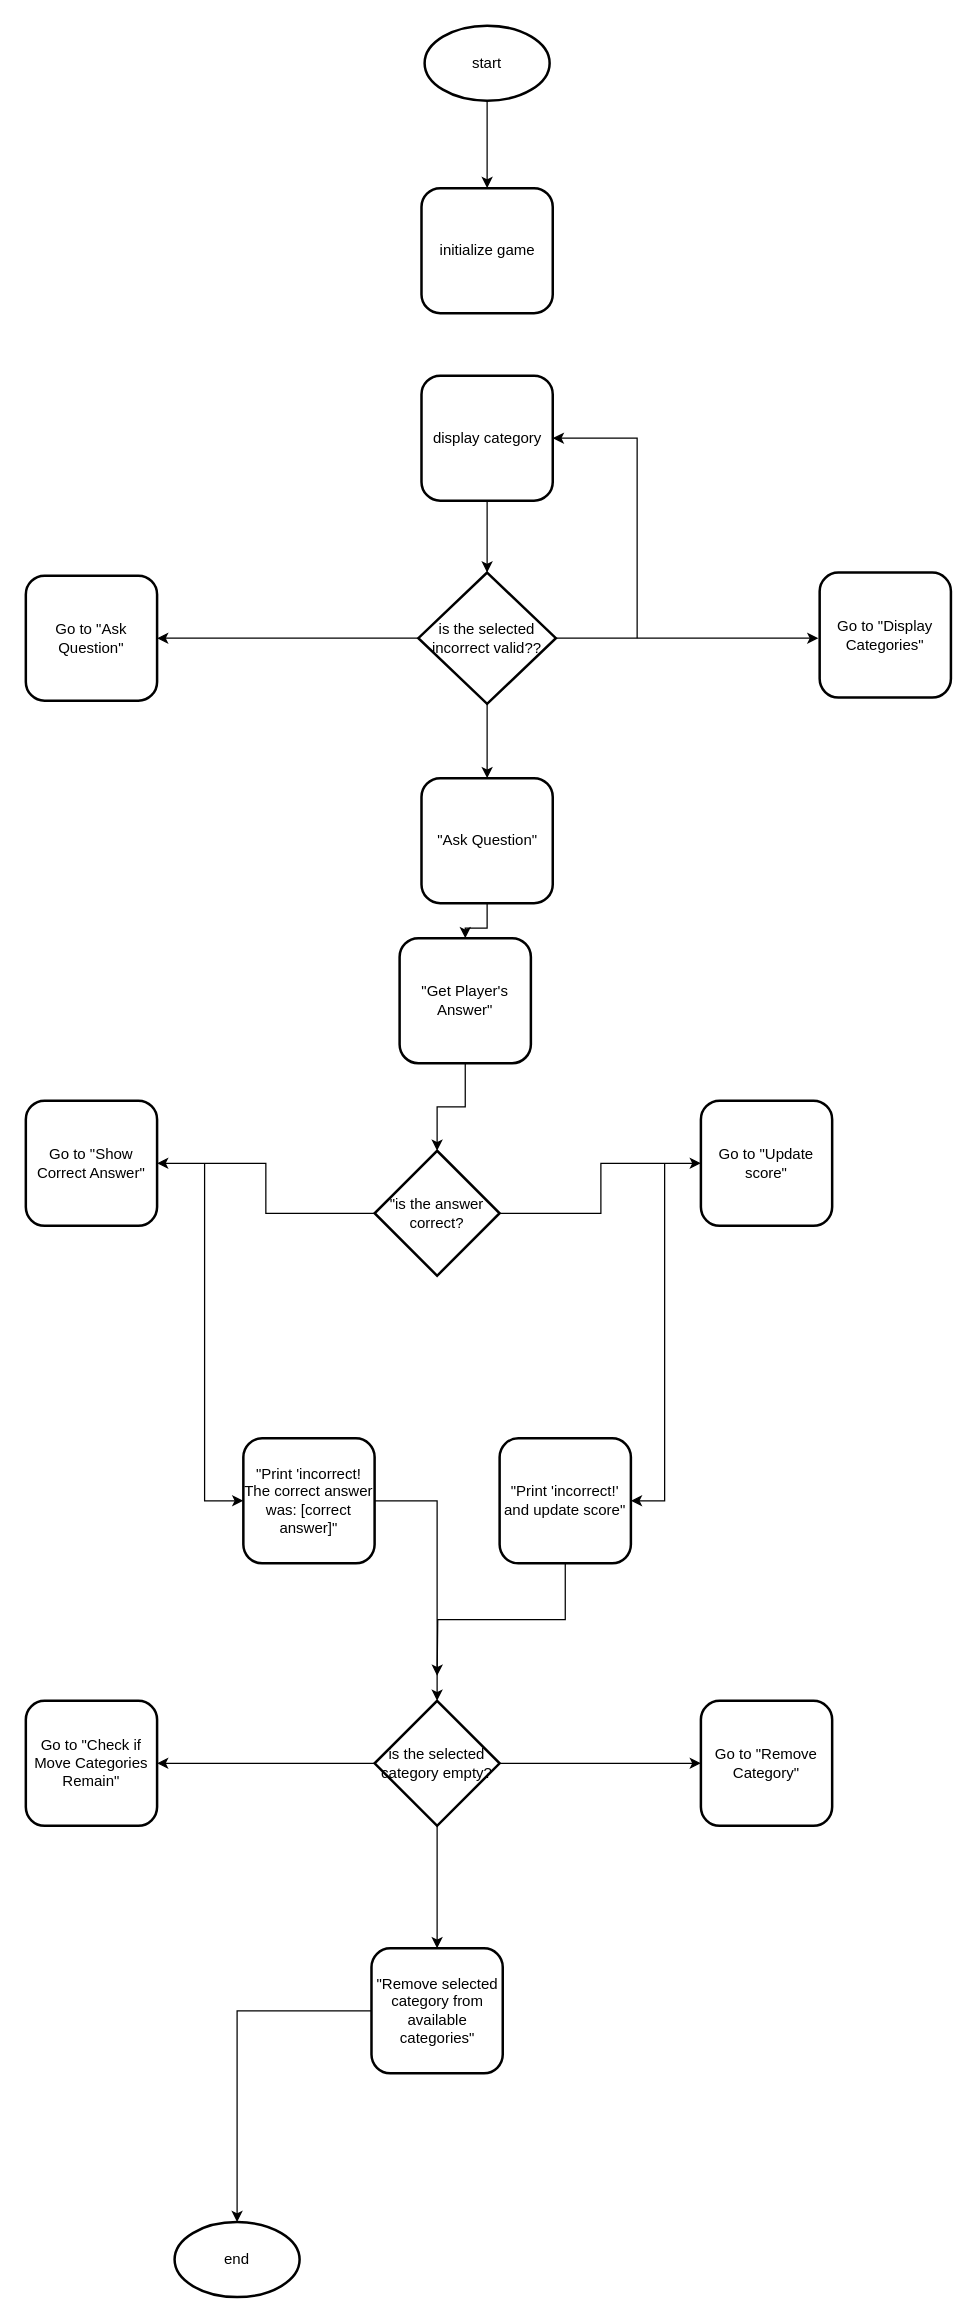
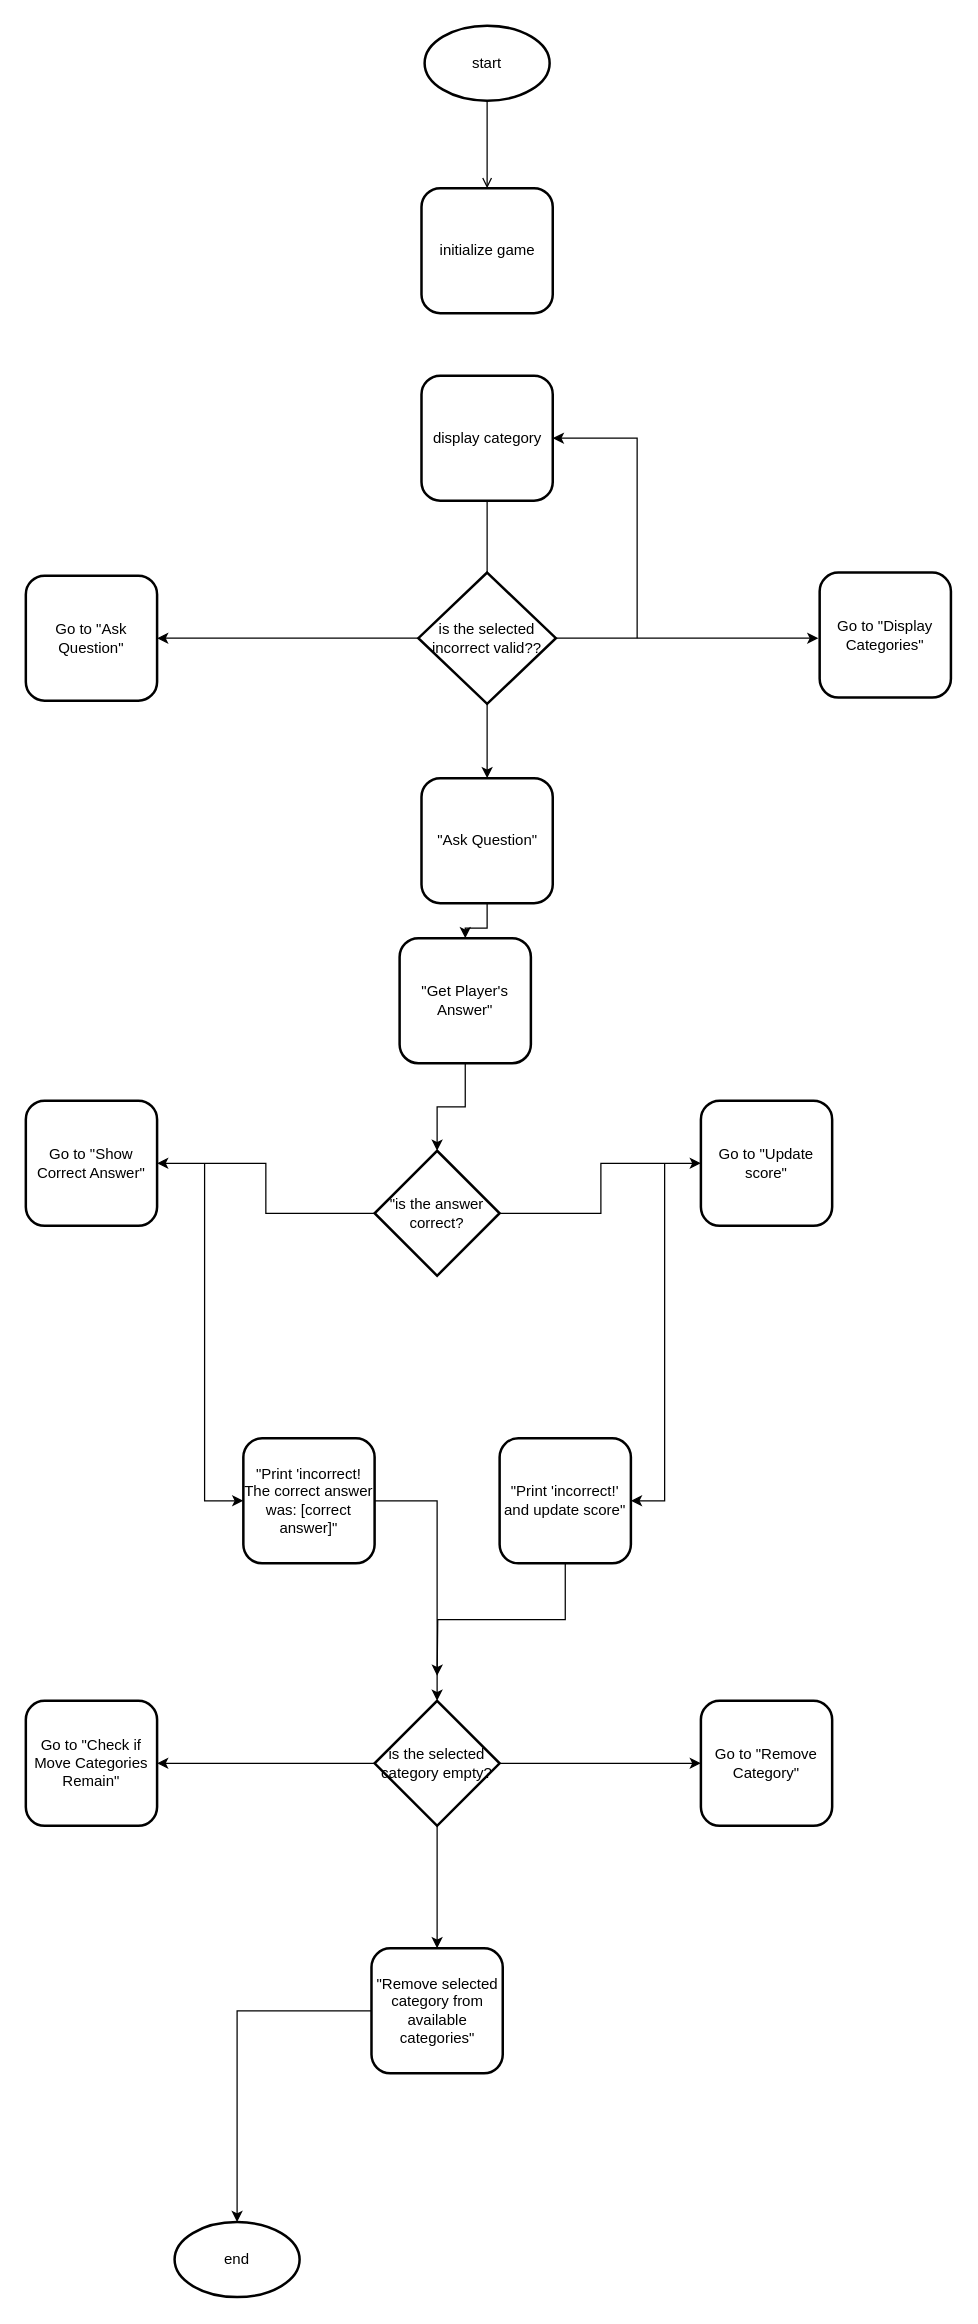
edge "start" -> "initialize game": arrowhead classic -> open
edge "display category" -> "is the selected incorrect valid??": arrowhead classic -> none
